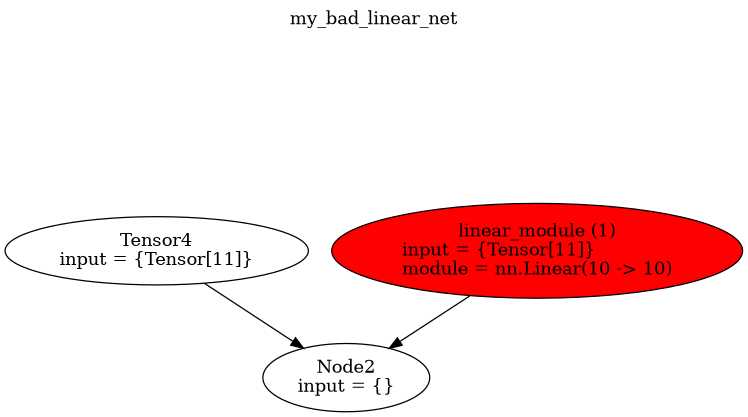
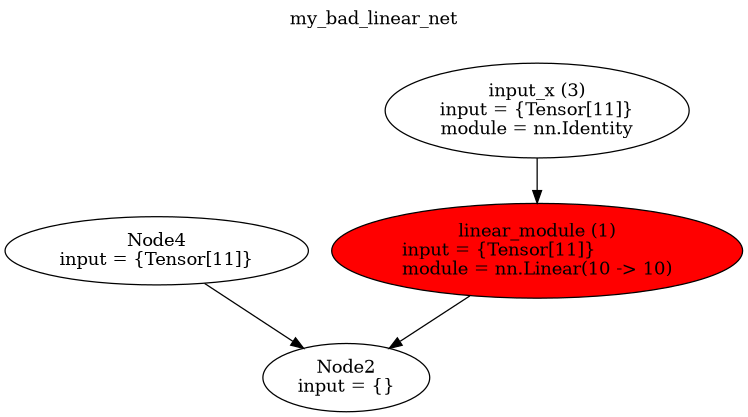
node "input_x (3) input = {Tensor[11]} module = nn.Identity": added
node "Tensor4 input = {Tensor[11]}": label "Tensor4 input = {Tensor[11]}" -> "Node4 input = {Tensor[11]}"
